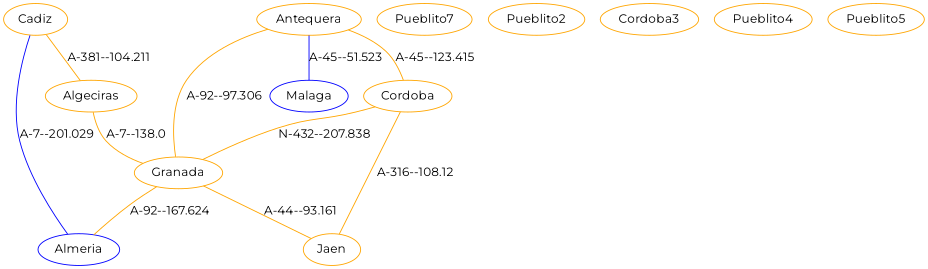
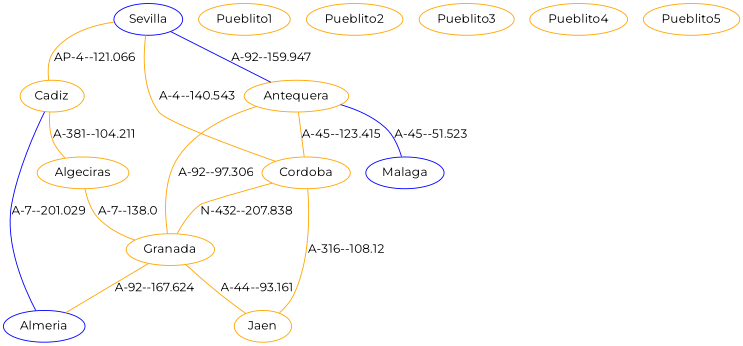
node "Sevilla": added
node "Pueblito7": label "Pueblito7" -> "Pueblito1"
node "Cordoba3": label "Cordoba3" -> "Pueblito3"
